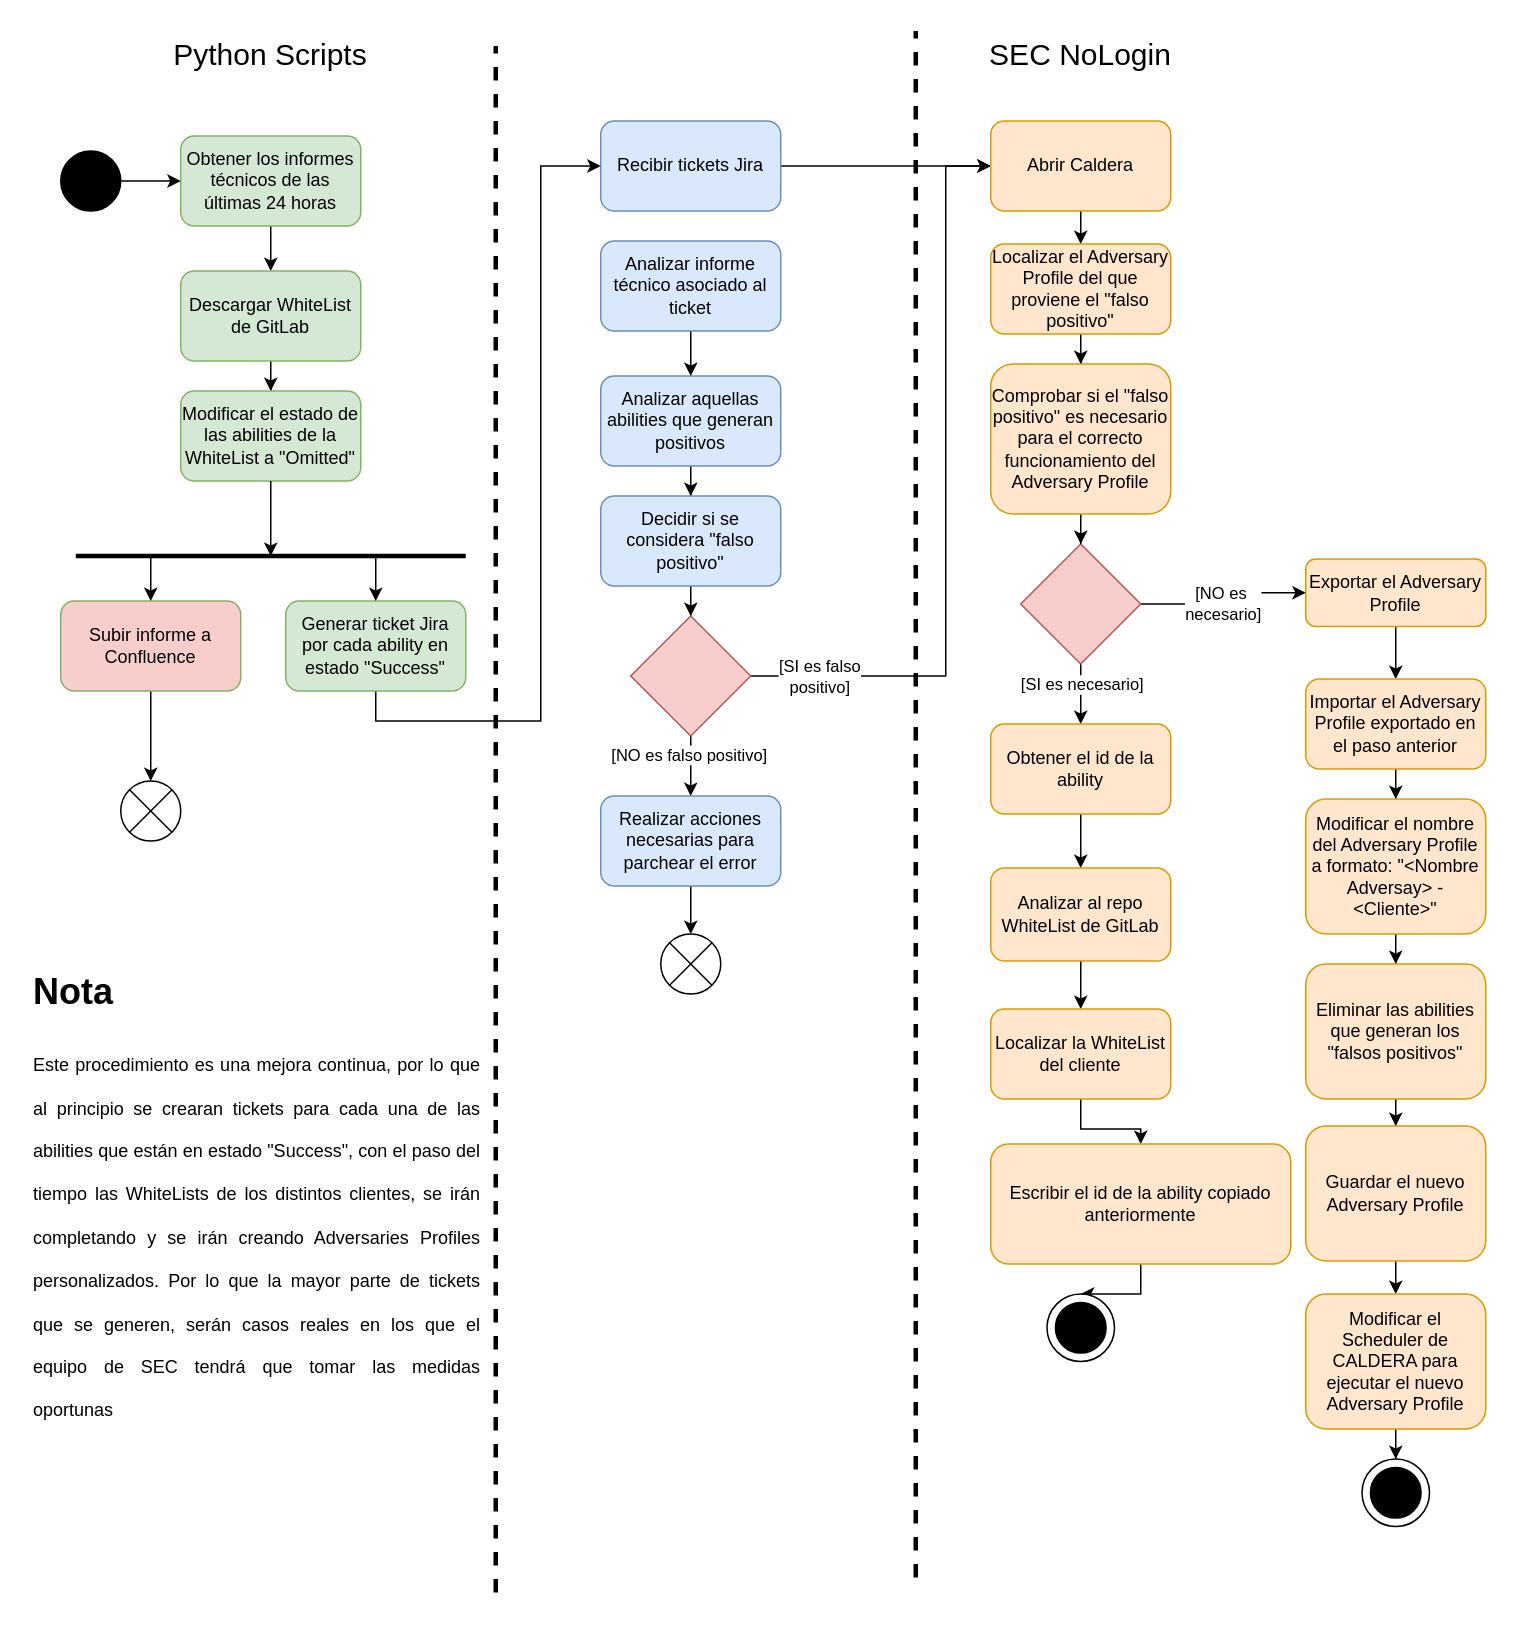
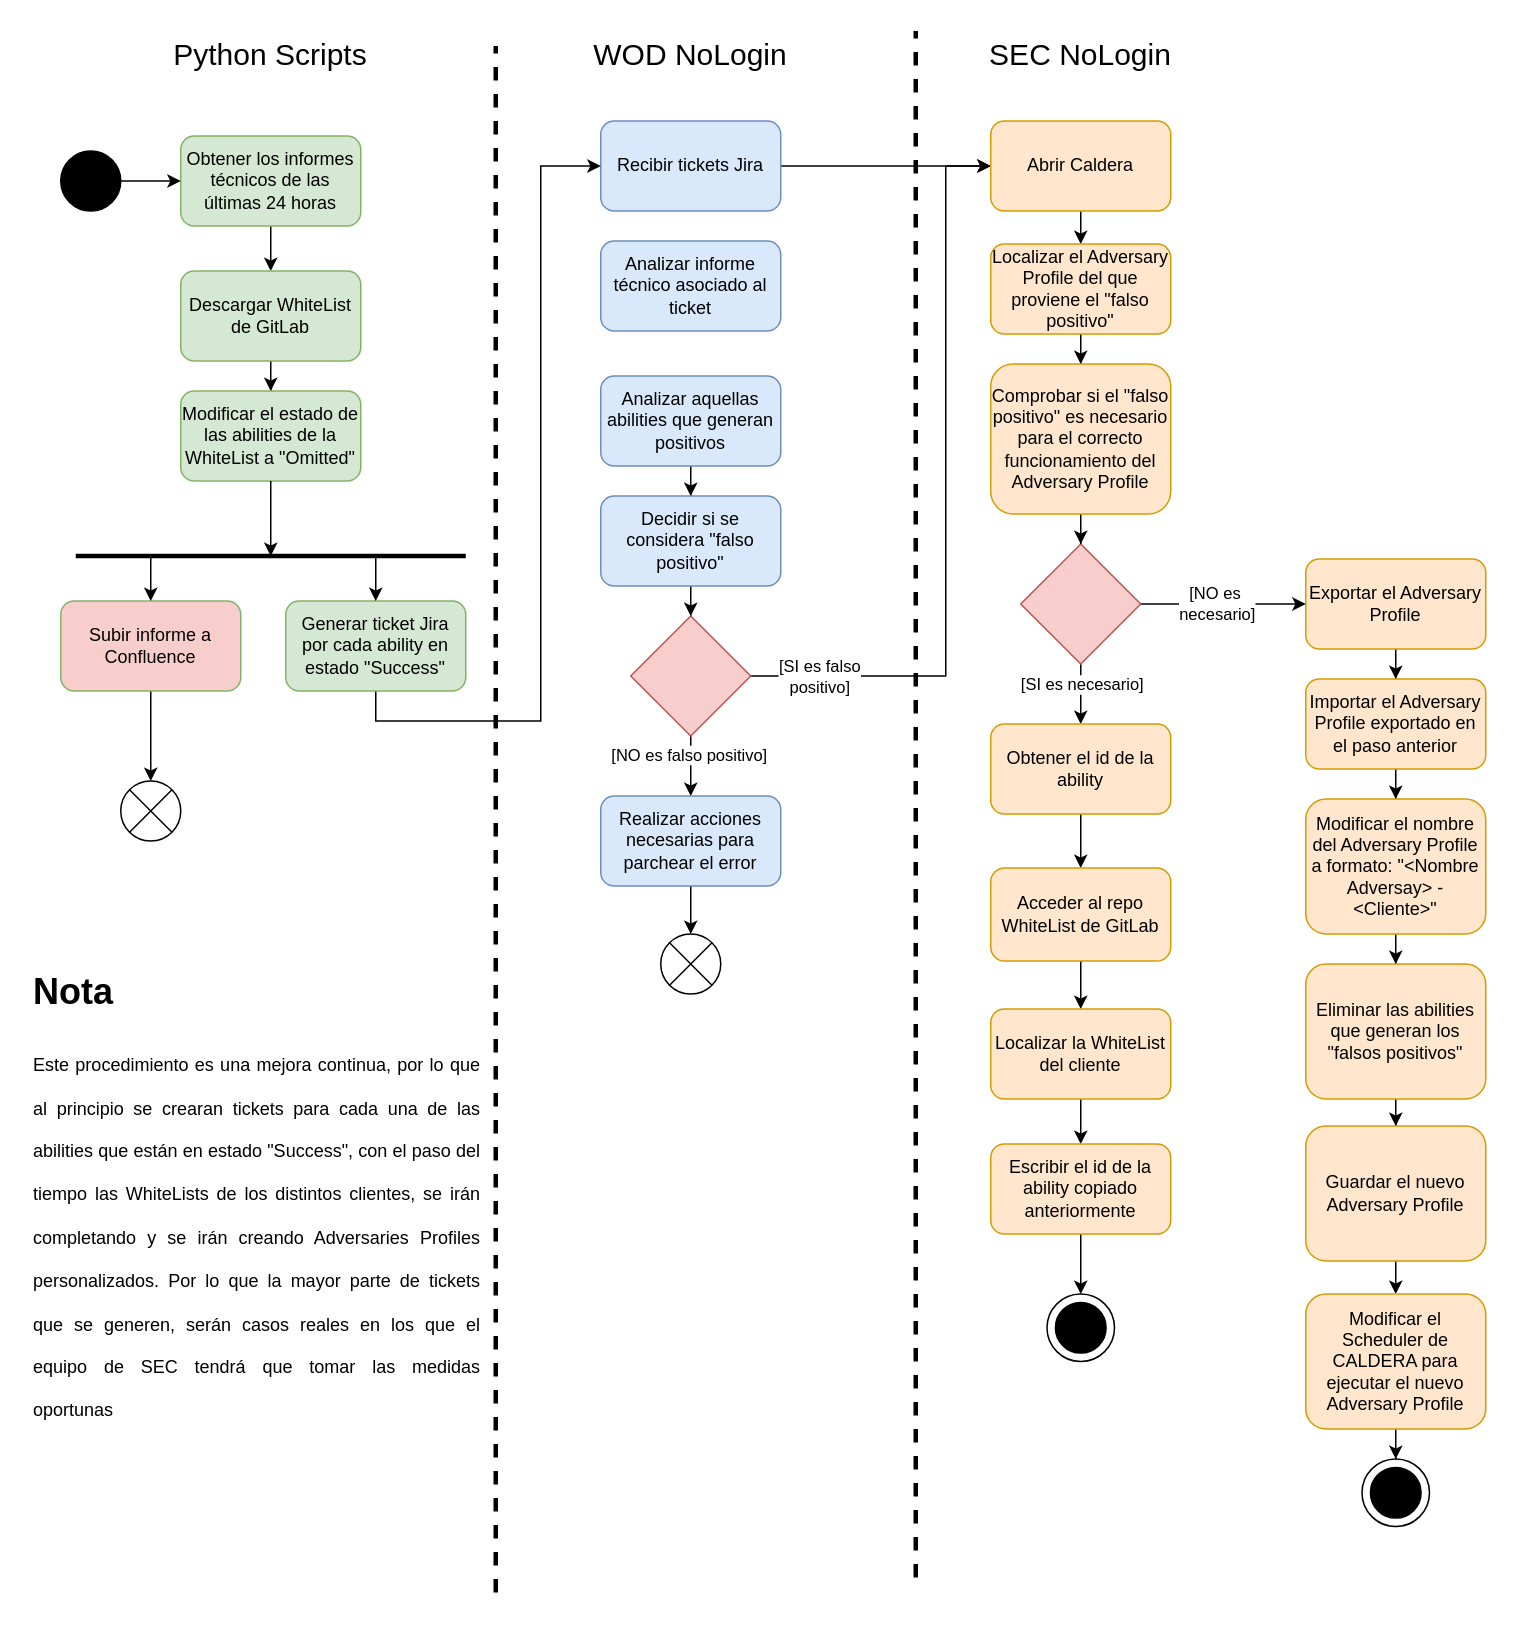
node "WOD NoLogin": added
edge "Analizar informe técnico asociado al ticket" -> "Analizar aquellas abilities que generan positivos": removed
node "Exportar el Adversary Profile": size 180x68 -> 180x90
node "Analizar al repo WhiteList de GitLab": label "Analizar al repo WhiteList de GitLab" -> "Acceder al repo WhiteList de GitLab"
node "Escribir el id de la ability copiado anteriormente": size 300x120 -> 180x90
